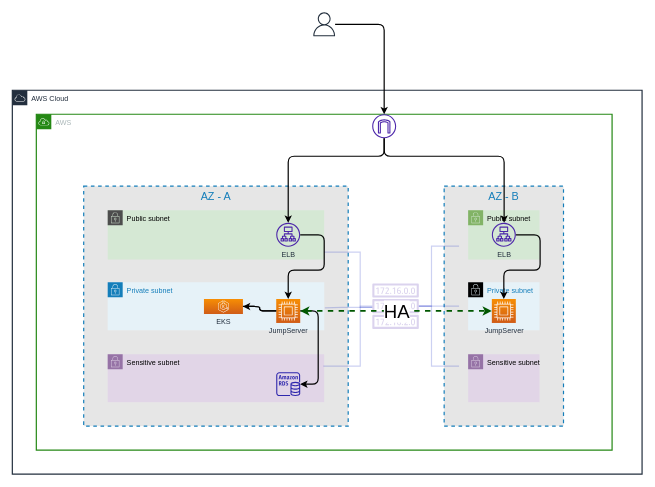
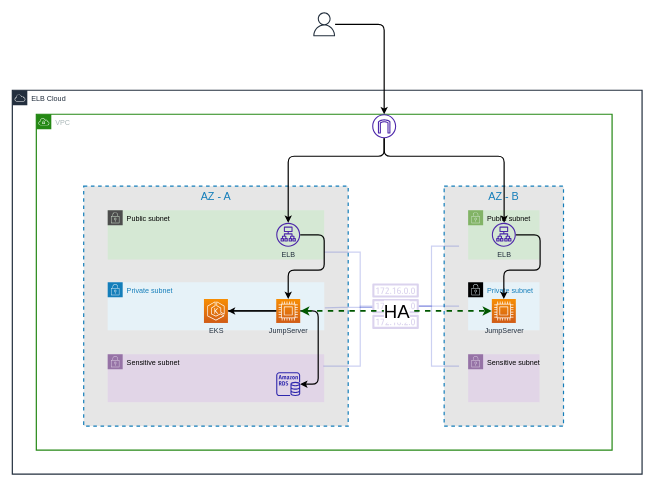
node "AWS Cloud": label "AWS Cloud" -> "ELB Cloud"
node "AWS": label "AWS" -> "VPC"
node "EKS": size 39x15 -> 24x24
